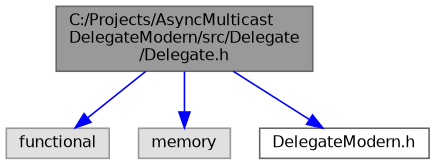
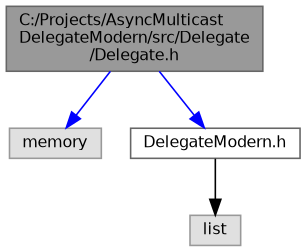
node "functional": removed
node "list": added
